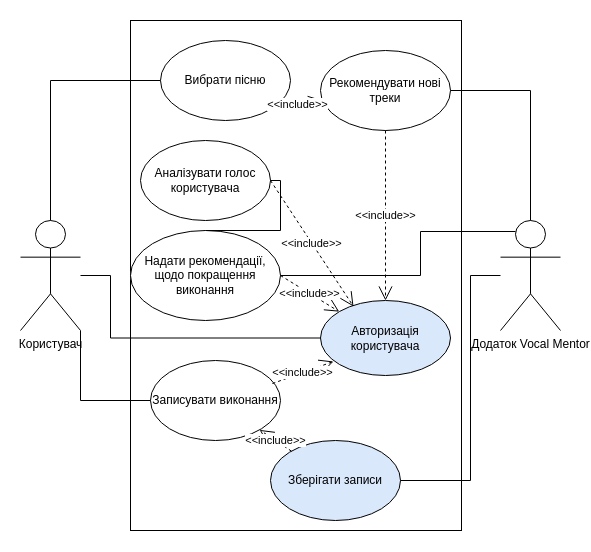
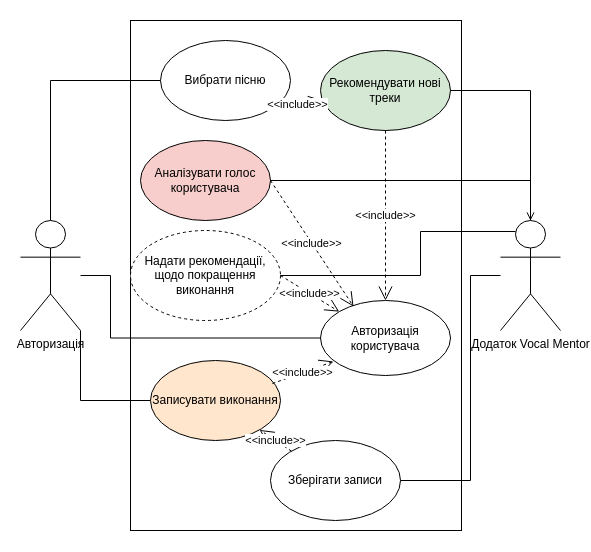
node "Рекомендувати нові треки": fillcolor #ffffff -> #d5e8d4
edge "Рекомендувати нові треки" -- "Додаток Vocal Mentor": arrowhead none -> open
node "Аналізувати голос користувача": fillcolor #ffffff -> #f8cecc
edge "Аналізувати голос користувача" -- "Надати рекомендації, щодо покращення виконання": now "Аналізувати голос користувача" -- "Додаток Vocal Mentor"
node "Надати рекомендації, щодо покращення виконання": style solid -> dashed
node "Авторизація користувача": fillcolor #dae8fc -> #ffffff
node "Користувач": label "Користувач" -> "Авторизація"
node "Записувати виконання": fillcolor #ffffff -> #ffe6cc
node "Зберігати записи": fillcolor #dae8fc -> #ffffff
